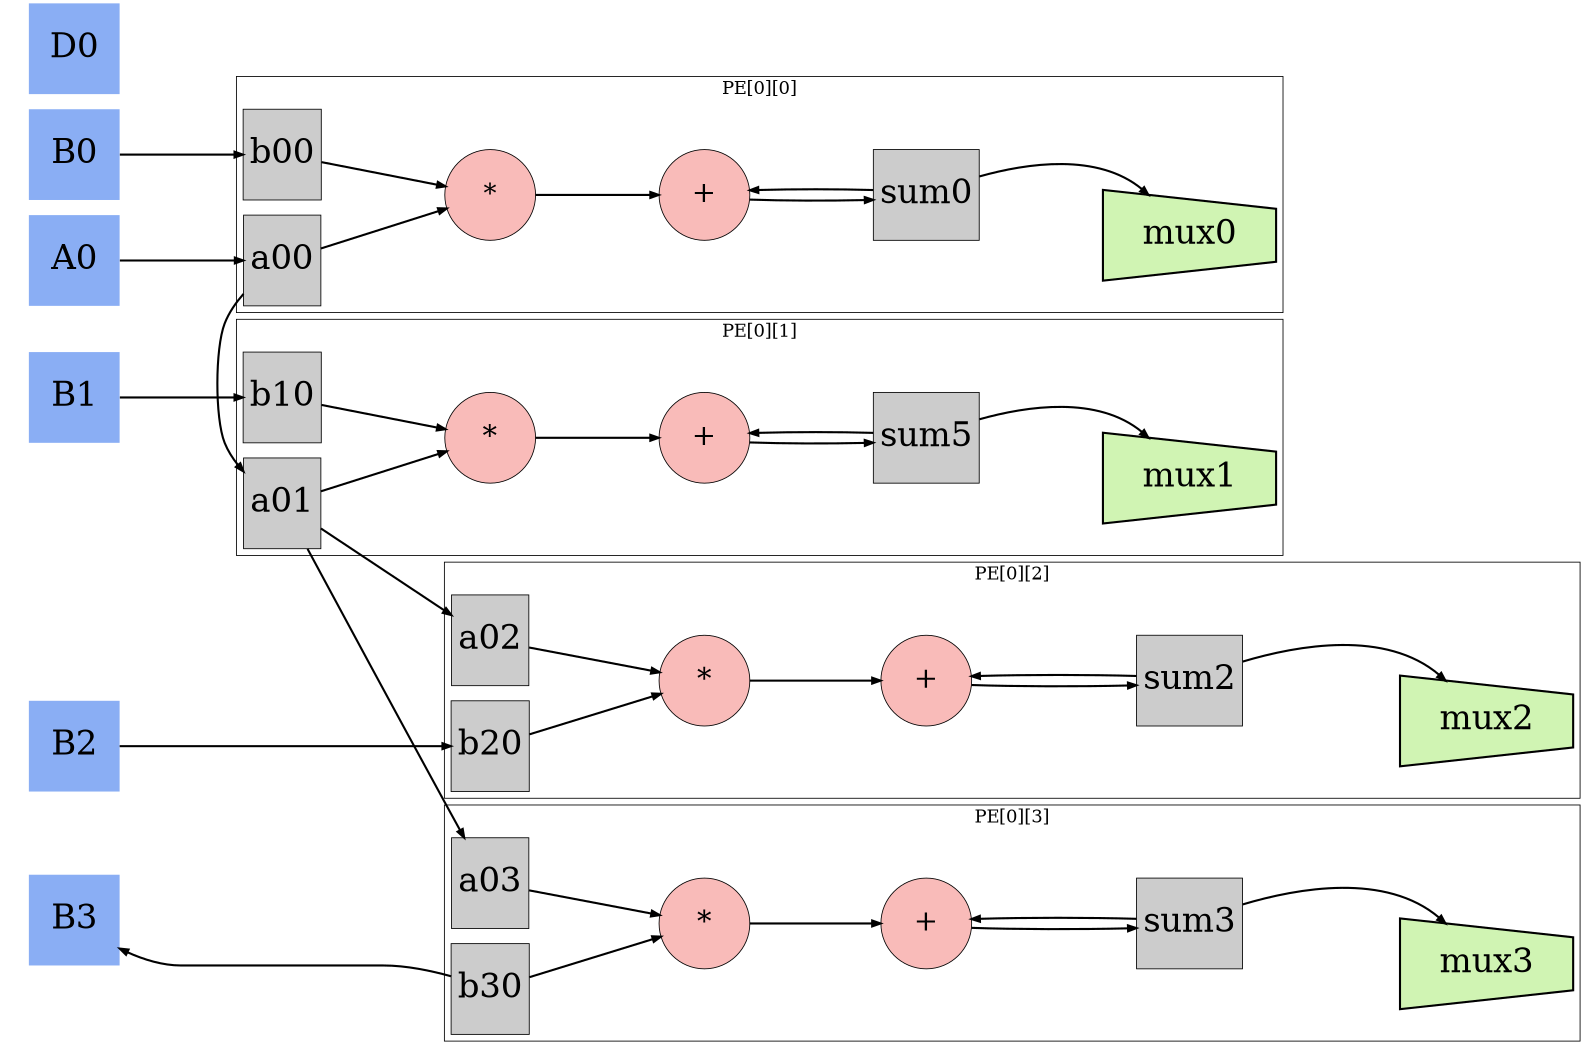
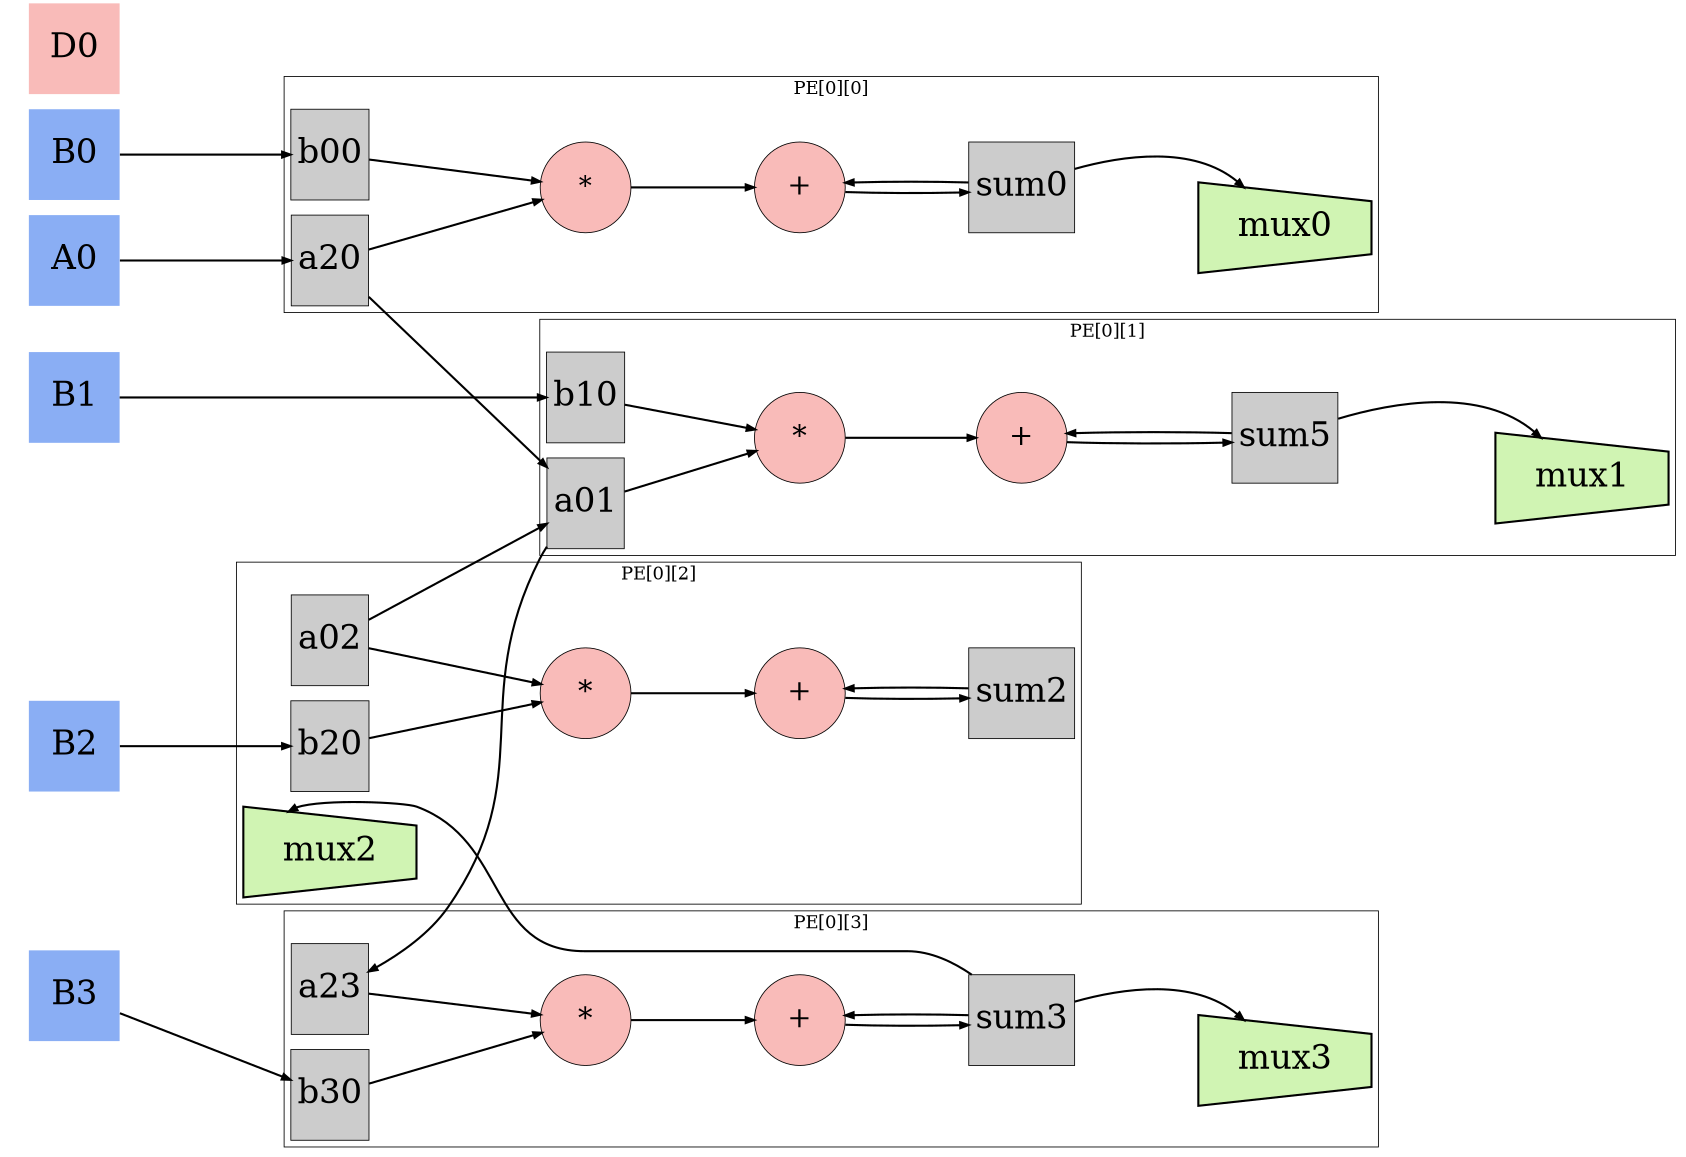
node "D0": fillcolor #8aaef4 -> #f9bbb9
node "a00": label "a00" -> "a20"
edge "a01" -> "a02": reversed
edge "sum2" -> "mux2": now "sum3" -> "mux2"
node "a03": label "a03" -> "a23"
edge "b30" -> "B3": reversed
